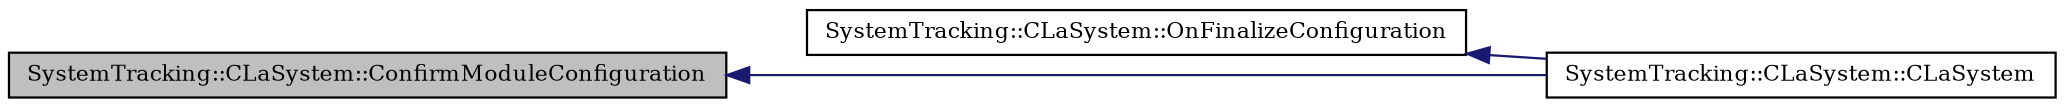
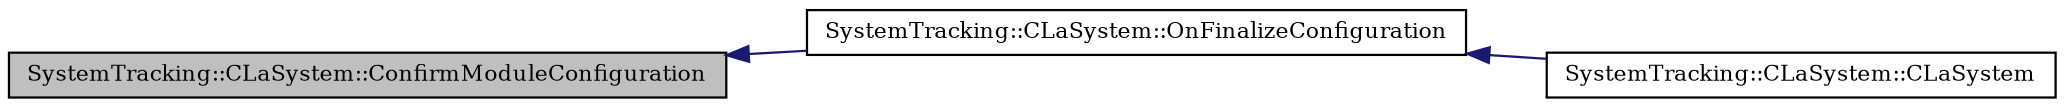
edge "SystemTracking::CLaSystem::CLaSystem" -> "SystemTracking::CLaSystem::ConfirmModuleConfiguration": now "SystemTracking::CLaSystem::OnFinalizeConfiguration" -> "SystemTracking::CLaSystem::ConfirmModuleConfiguration"
